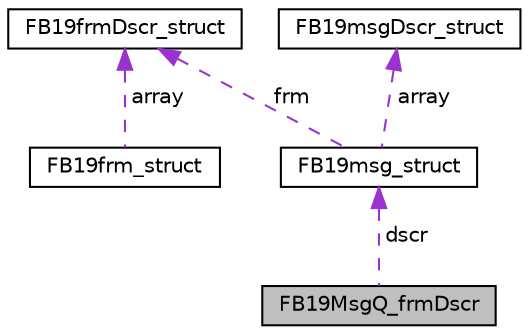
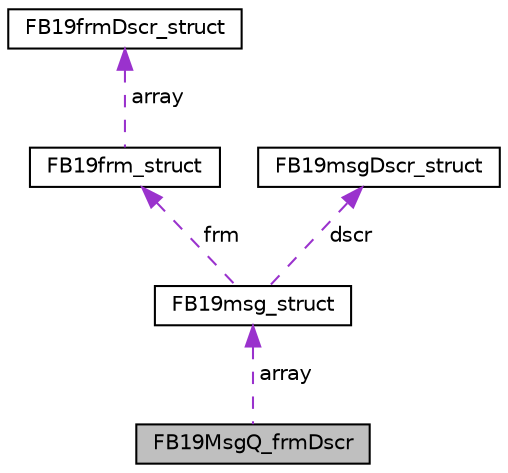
edge "FB19msg_struct" -> "FB19msgDscr_struct": label " array" -> " dscr"
edge "FB19msg_struct" -> "FB19frmDscr_struct": now "FB19msg_struct" -> "FB19frm_struct"
edge "FB19MsgQ_frmDscr" -> "FB19msg_struct": label " dscr" -> " array"
